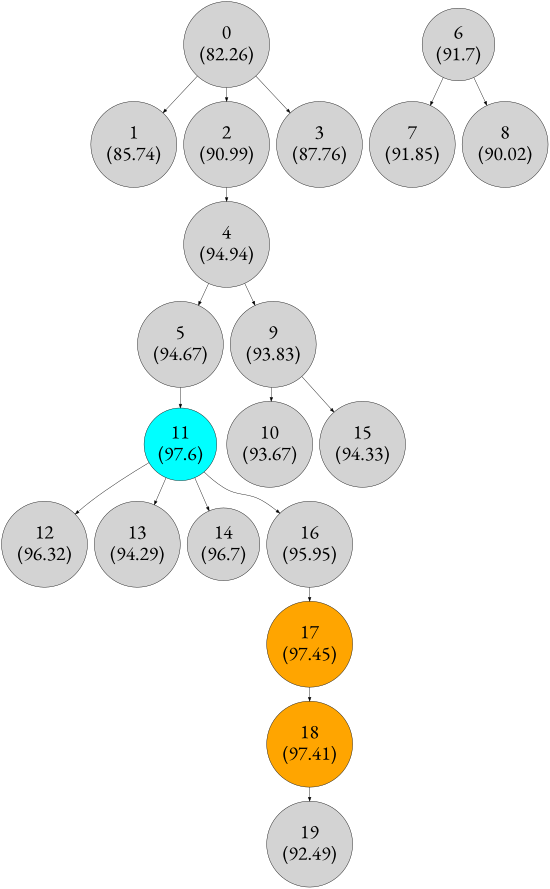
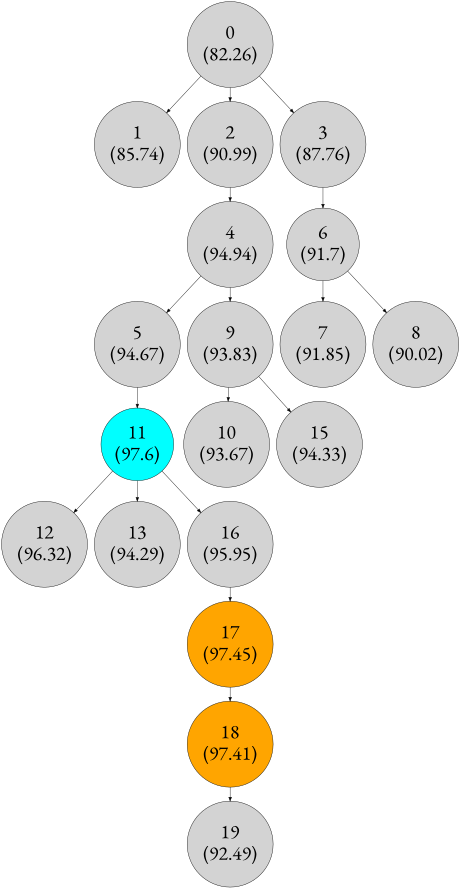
edge "3 (87.76)" -> "6 (91.7)": added
node "14 (96.7)": removed
